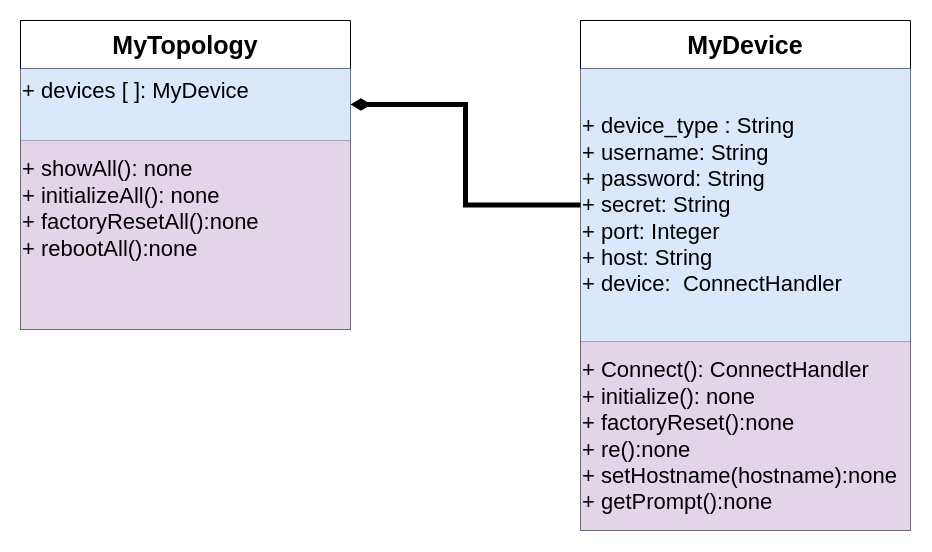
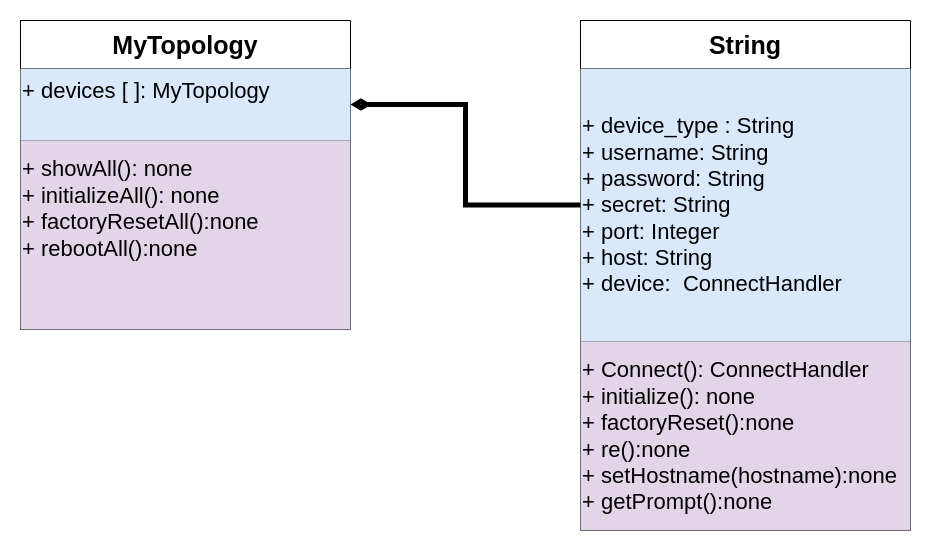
node "MyDevice": label "MyDevice" -> "String"
node "+ devices [ ]: MyDevice": label "+ devices [ ]: MyDevice" -> "+ devices [ ]: MyTopology"
